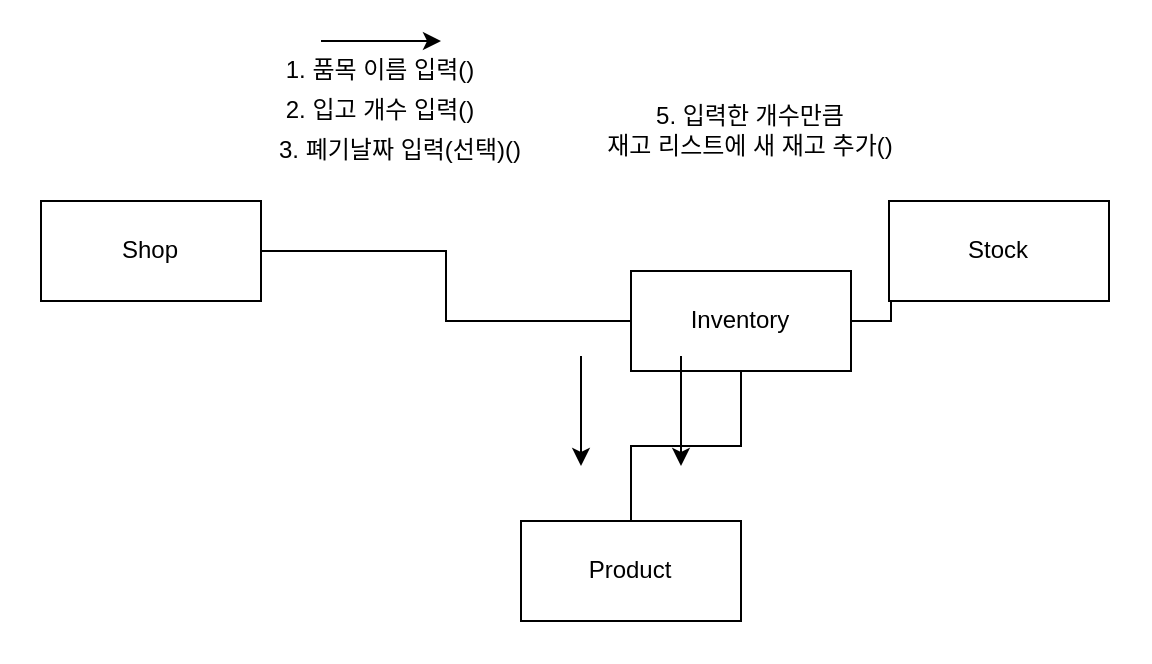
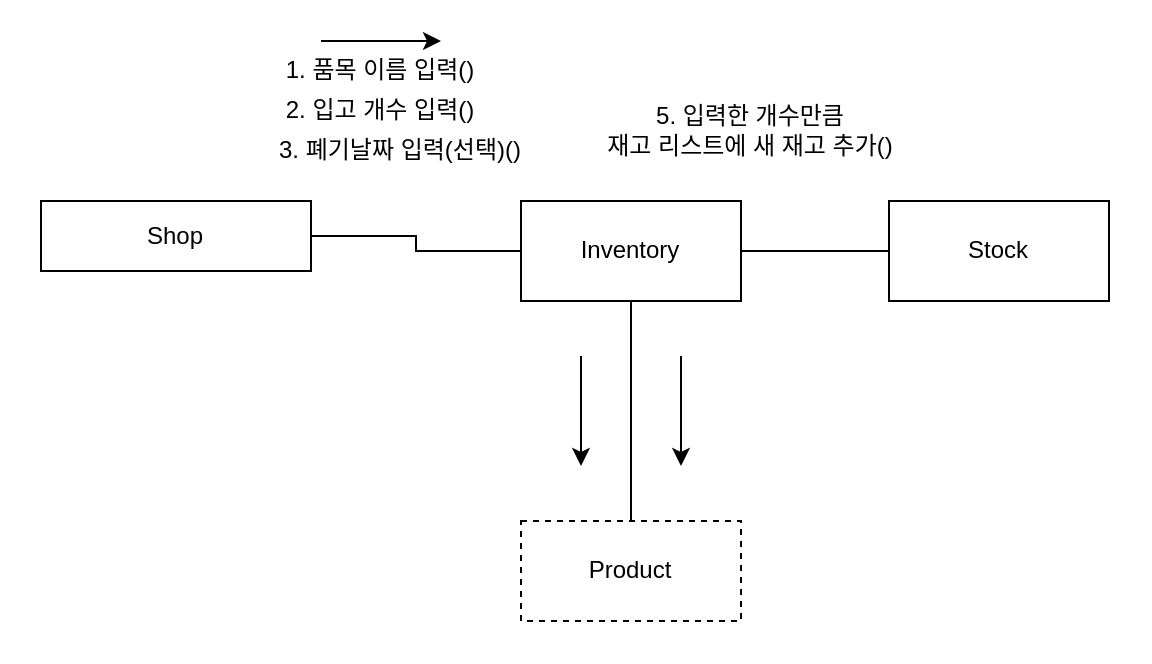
node "Shop": size 220x100 -> 270x70
node "Inventory": moved (741, 321) -> (631, 251)
node "Product": style solid -> dashed
